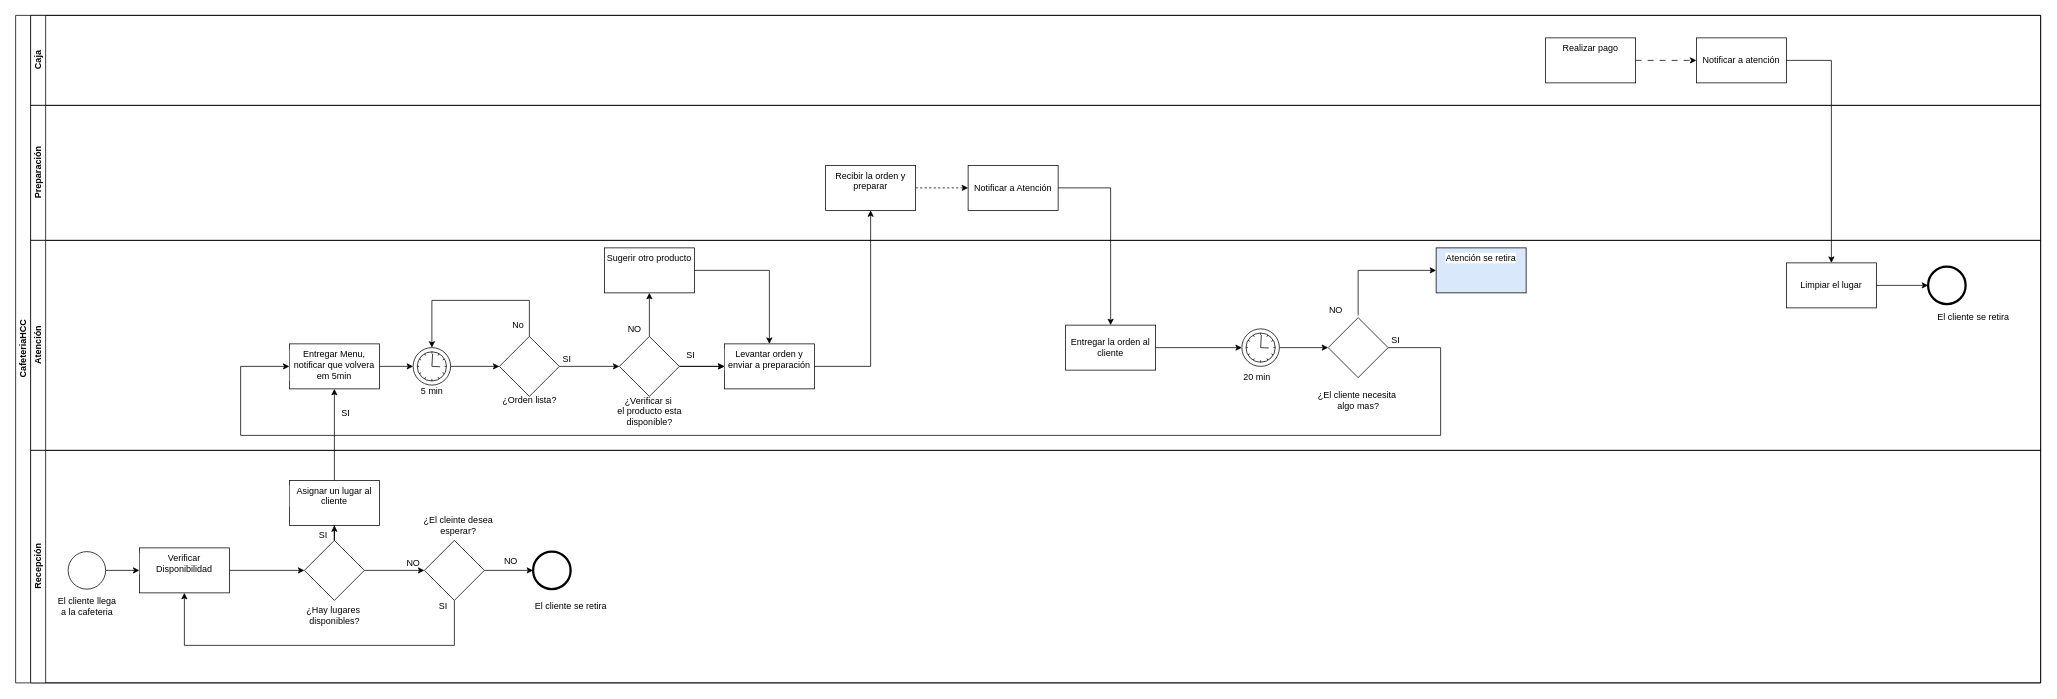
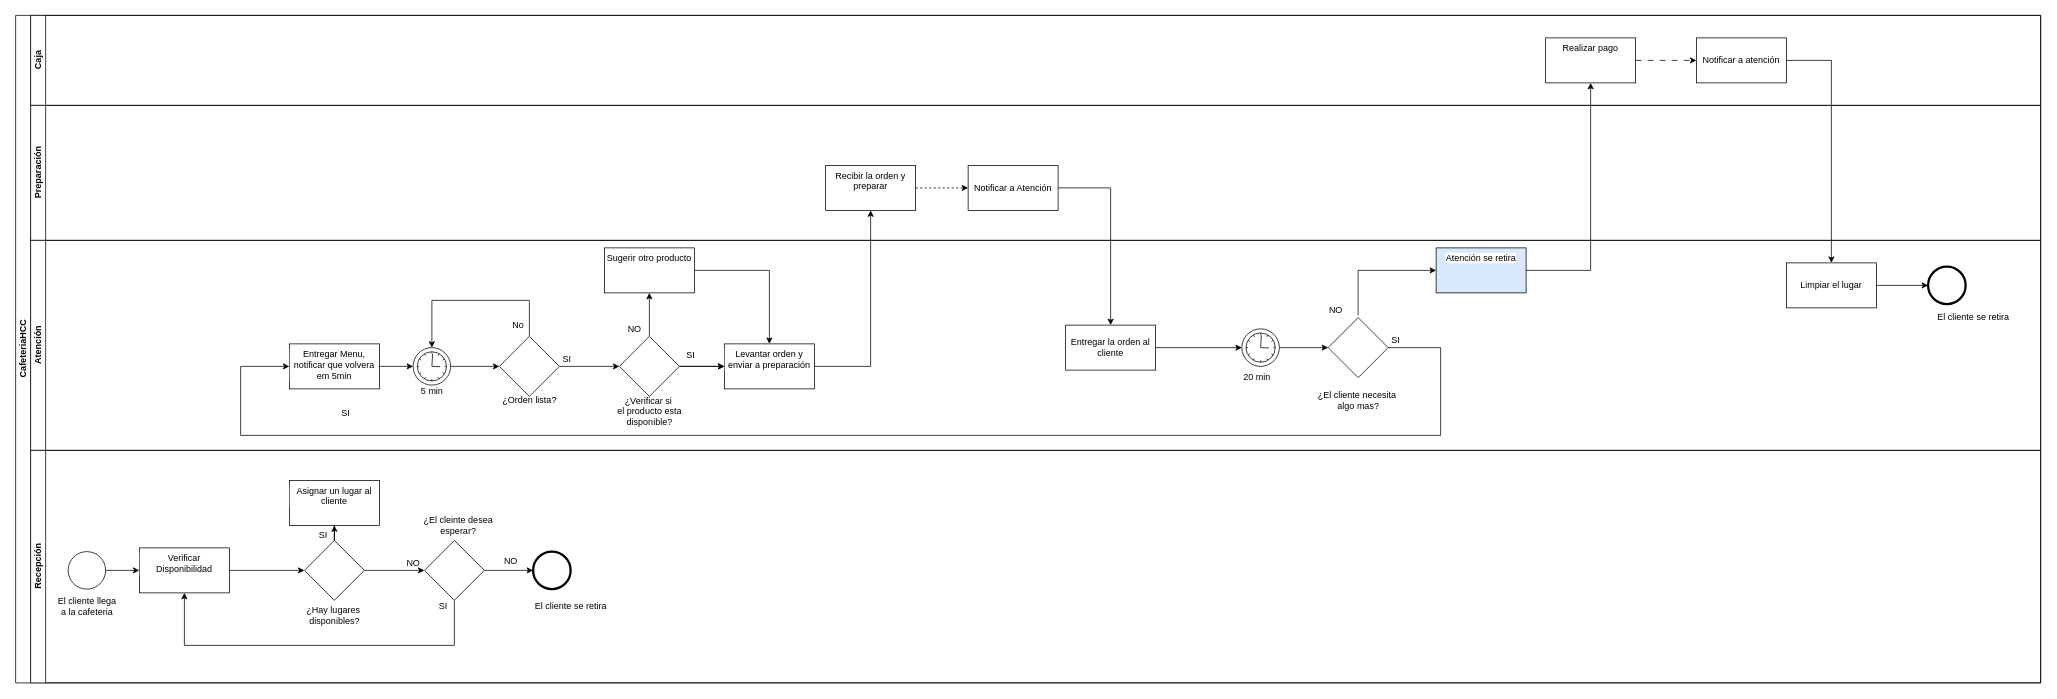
edge "Atención se retira" -> "Realizar pago": added
edge "Asignar un lugar al cliente" -> "Entregar Menu, notificar que volvera em 5min": removed
